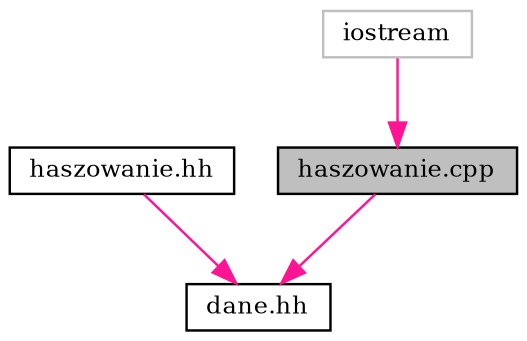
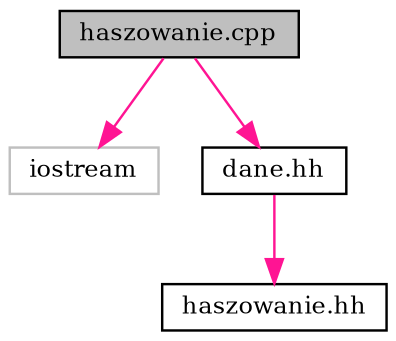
edge "iostream" -> "haszowanie.cpp": reversed
edge "haszowanie.hh" -> "dane.hh": reversed
